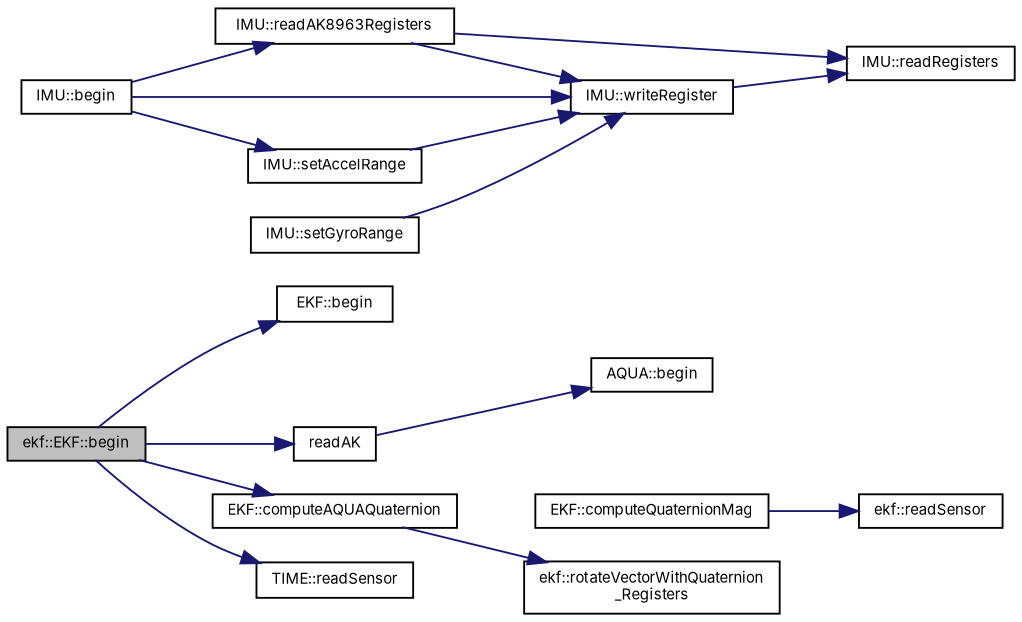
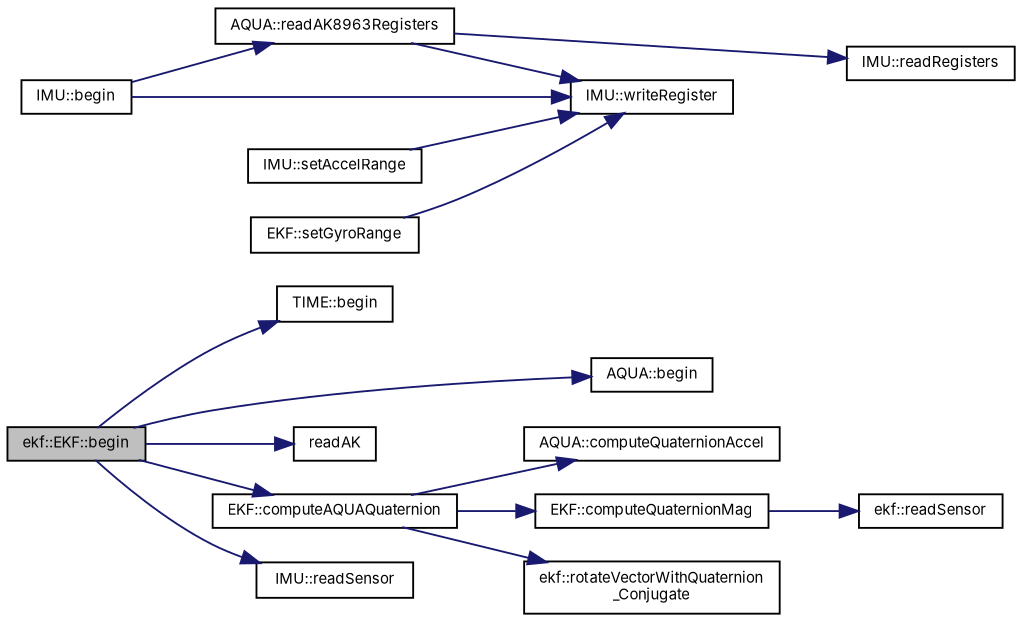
node "IMU::readAK8963Registers": label "IMU::readAK8963Registers" -> "AQUA::readAK8963Registers"
edge "IMU::writeRegister" -> "IMU::readRegisters": removed
edge "IMU::begin" -> "IMU::setAccelRange": removed
node "IMU::setGyroRange": label "IMU::setGyroRange" -> "EKF::setGyroRange"
node "EKF::begin": label "EKF::begin" -> "TIME::begin"
edge "readAK" -> "AQUA::begin": now "ekf::EKF::begin" -> "AQUA::begin"
node "AQUA::computeQuaternionAccel": added
edge "EKF::computeAQUAQuaternion" -> "EKF::computeQuaternionMag": added
node "TIME::readSensor": label "TIME::readSensor" -> "IMU::readSensor"
node "ekf::rotateVectorWithQuaternion _Registers": label "ekf::rotateVectorWithQuaternion _Registers" -> "ekf::rotateVectorWithQuaternion _Conjugate"
